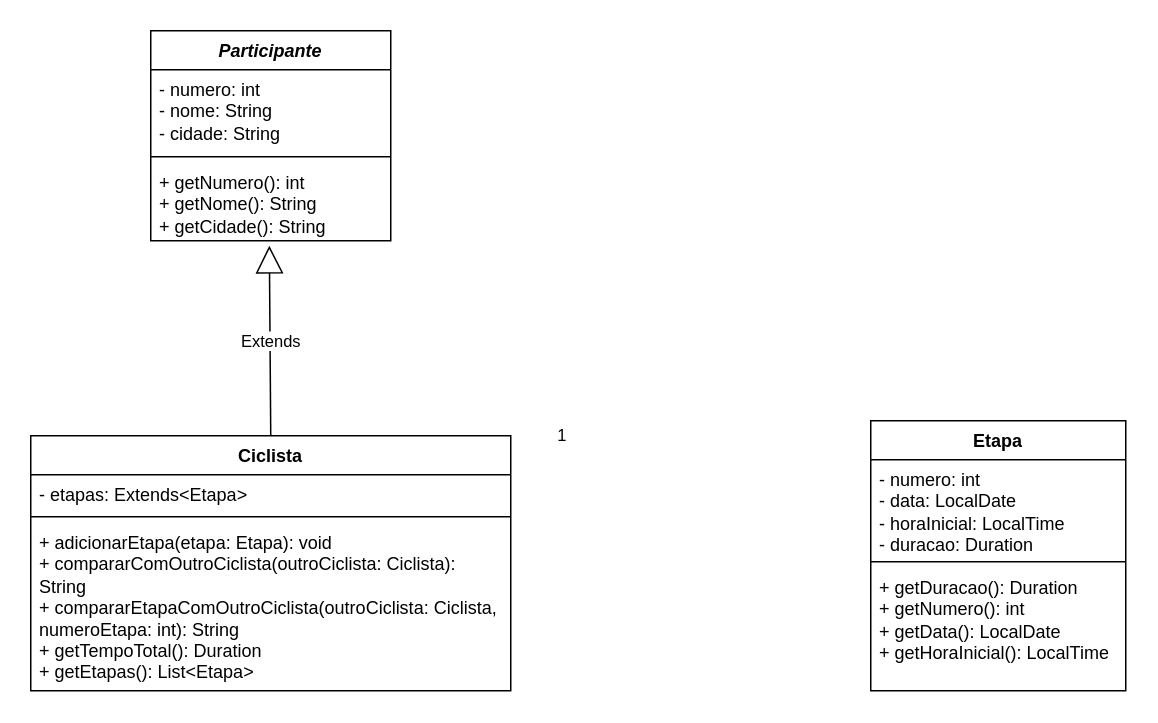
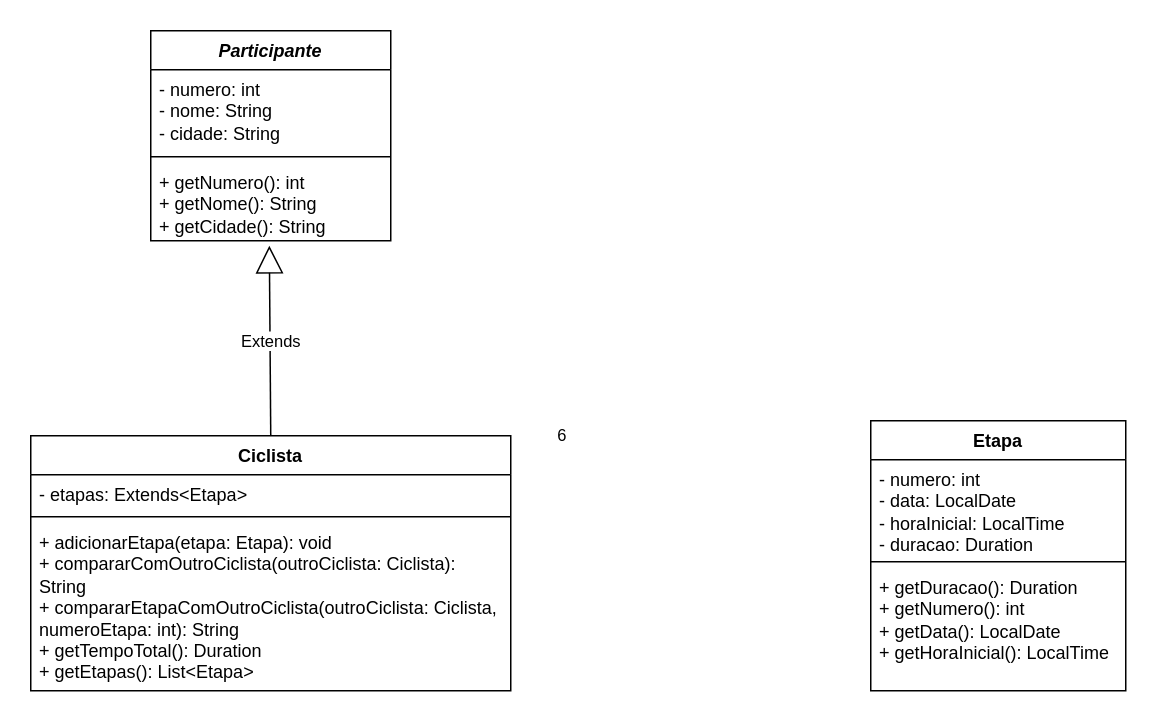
node "1": label "1" -> "6"
